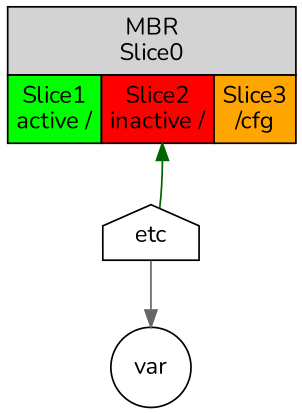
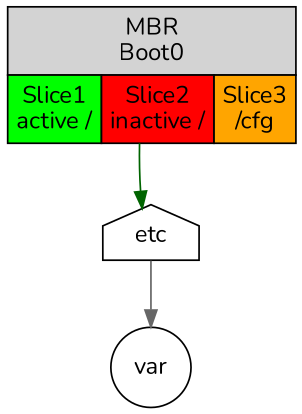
node "MBR": text "Slice0" -> "Boot0"
edge "etc" -> "MBR": reversed
